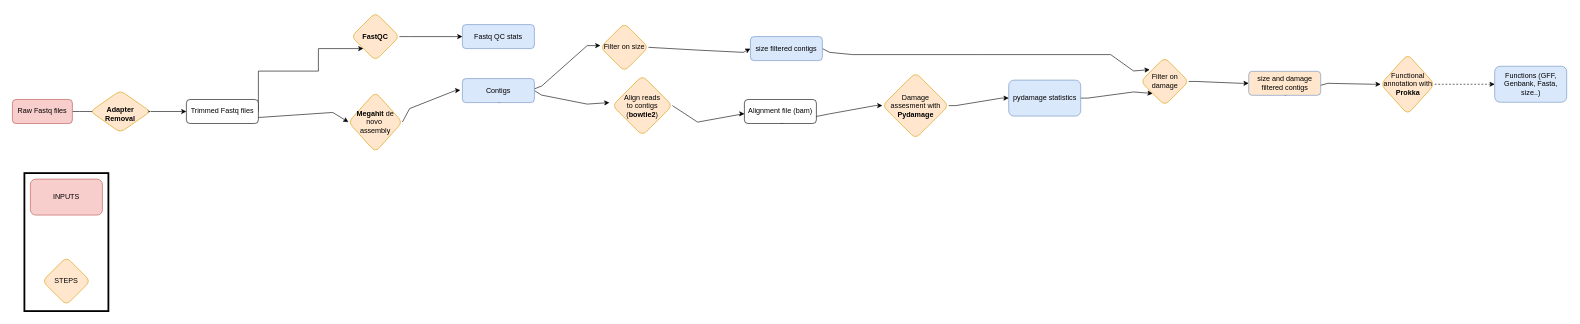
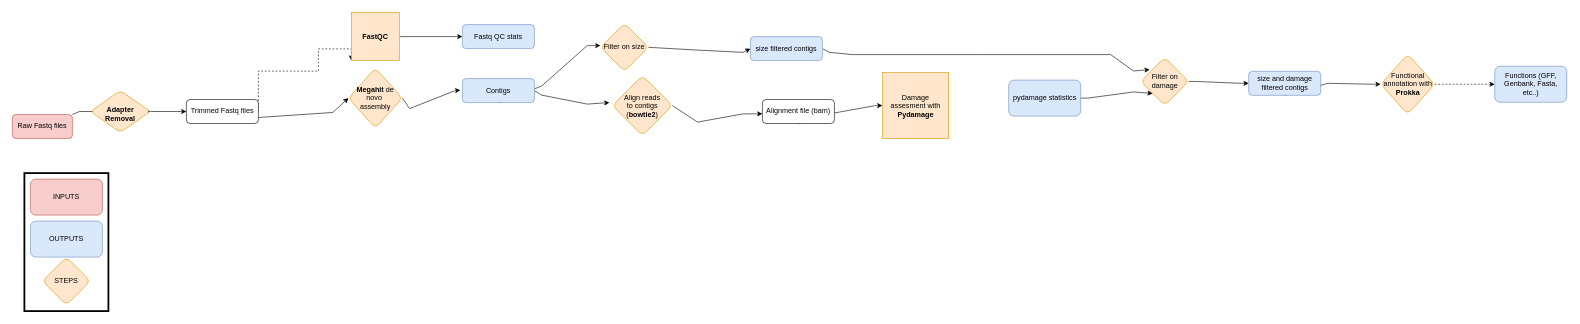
node "FastQC": shape diamond -> rectangle
edge "Trimmed Fastq files" -> "FastQC": style solid -> dashed
node "size and damage filtered contigs": fillcolor #ffe6cc -> #dae8fc
node "Functions (GFF, Genbank, Fasta, size..)": label "Functions (GFF, Genbank, Fasta, size..)" -> "Functions (GFF, Genbank, Fasta, etc..)"
edge "Damage assesment with Pydamage" -> "pydamage statistics": removed
node "Damage assesment with Pydamage": shape diamond -> rectangle
node "Raw Fastq files": moved (42, 111) -> (42, 126)
node "Alignment file (bam)": moved (780, 111) -> (798, 111)
node "Megahit de novo assembly": moved (375, 122) -> (375, 98)
node "OUTPUTS": added
